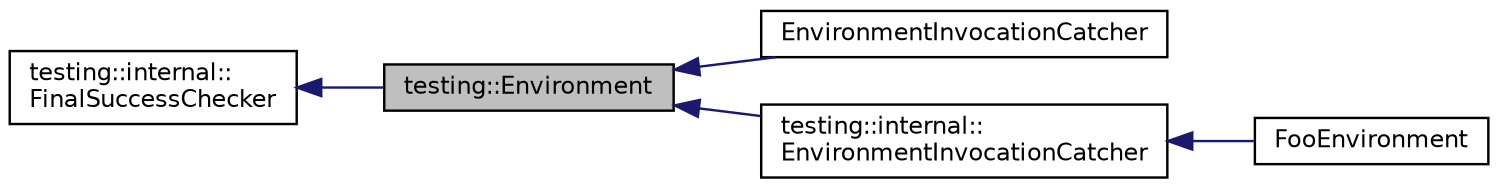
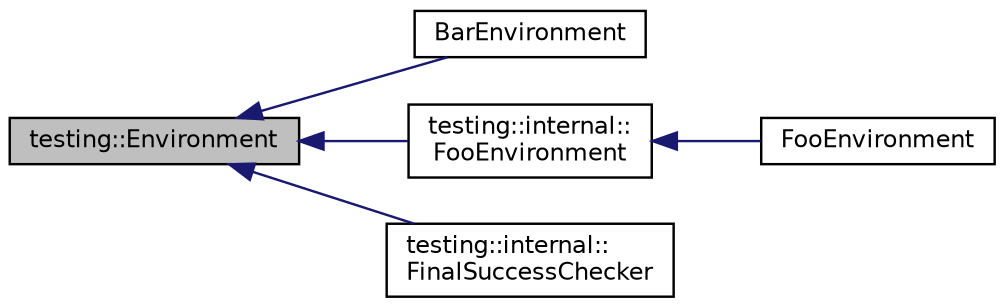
node "EnvironmentInvocationCatcher": label "EnvironmentInvocationCatcher" -> "BarEnvironment"
edge "testing::Environment" -> "testing::internal:: FinalSuccessChecker": reversed
node "testing::internal:: EnvironmentInvocationCatcher": label "testing::internal:: EnvironmentInvocationCatcher" -> "testing::internal:: FooEnvironment"
